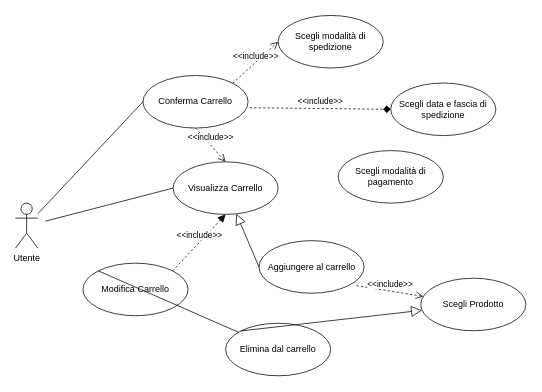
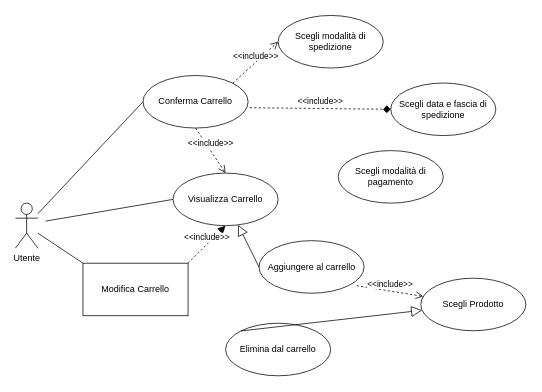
node "Visualizza Carrello": moved (225, 188) -> (225, 199)
node "Modifica Carrello": shape ellipse -> rectangle
edge "Modifica Carrello" -- "Elimina dal carrello": now "Modifica Carrello" -- "Utente"
